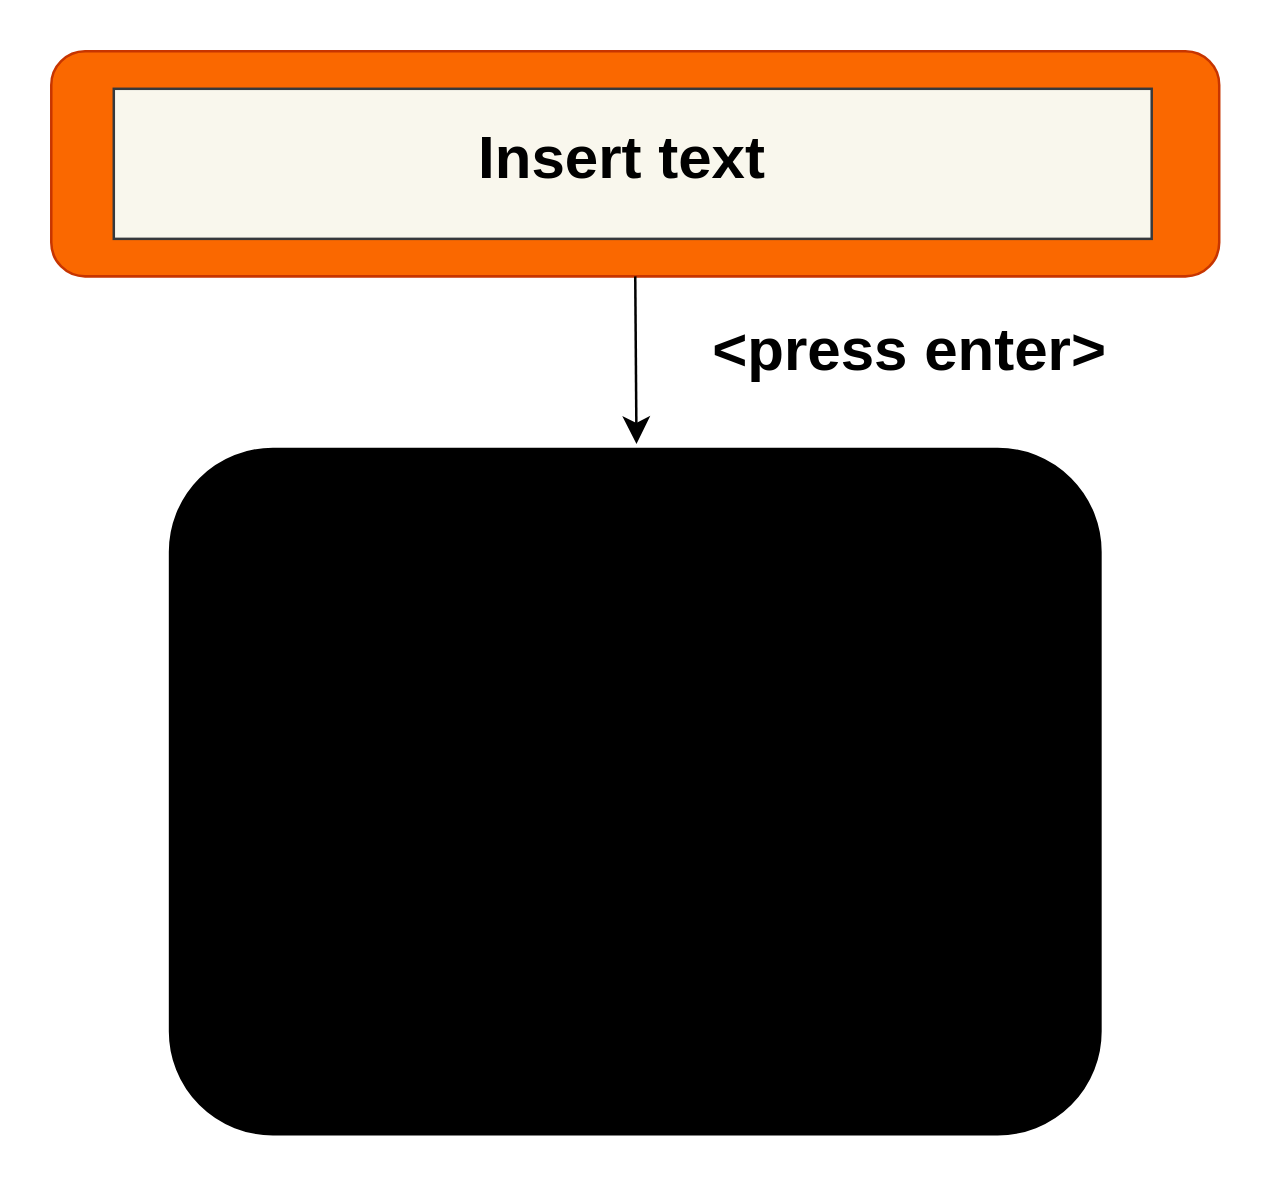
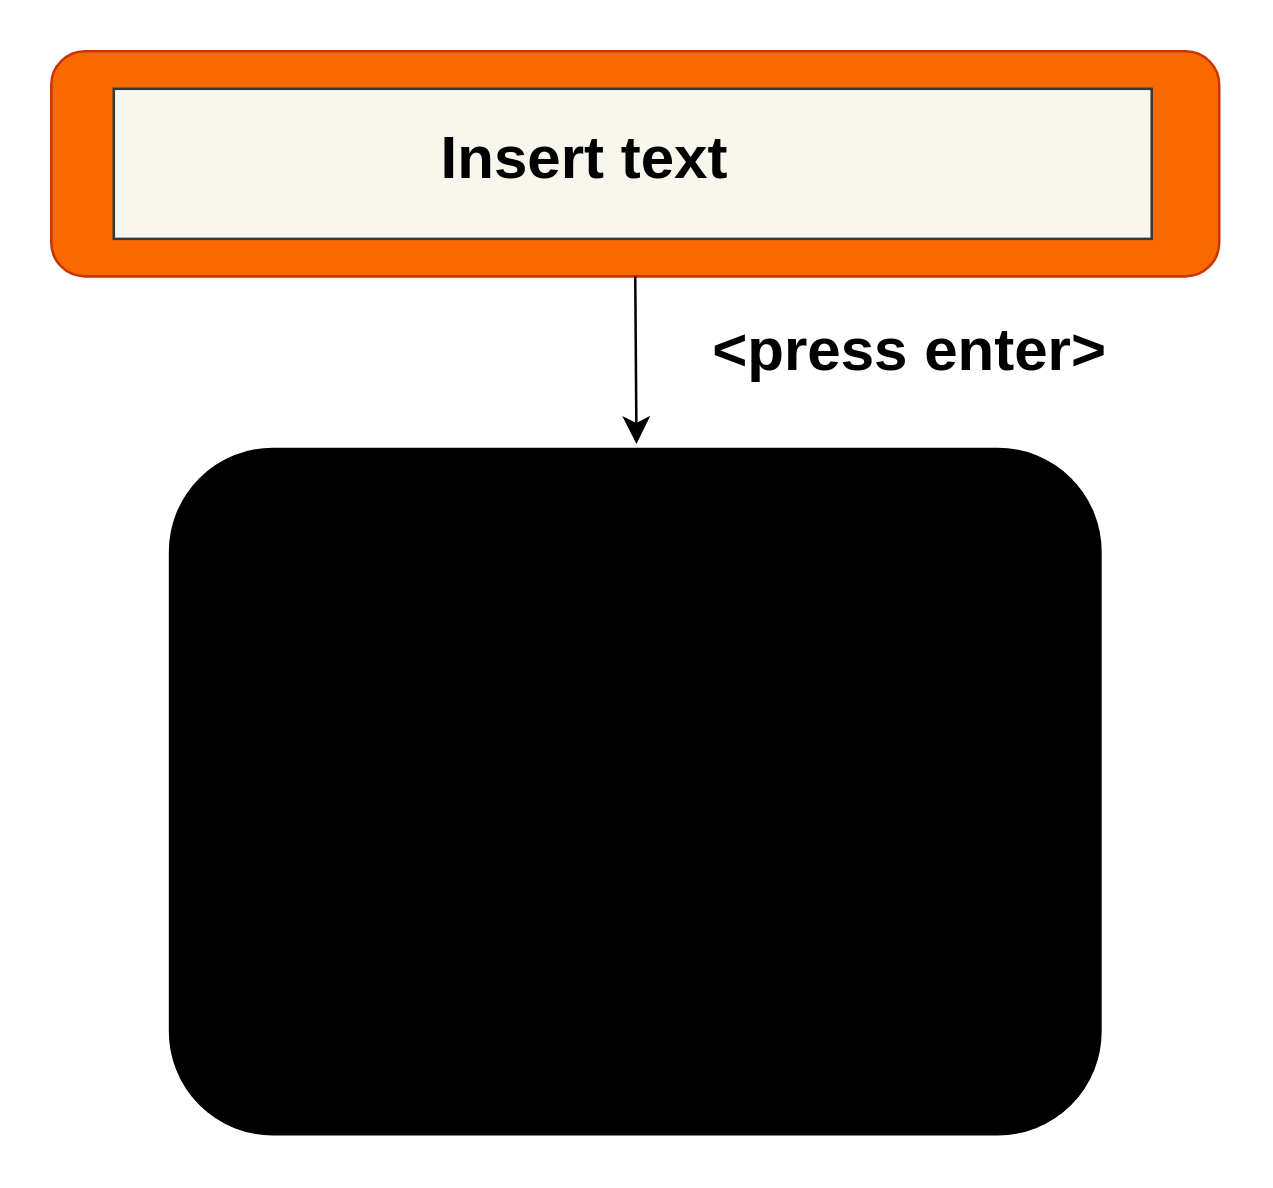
node "Insert text": moved (621, 159) -> (584, 159)
